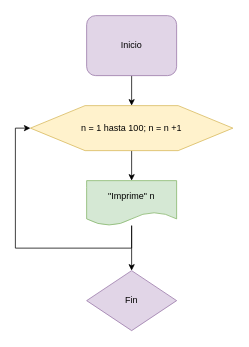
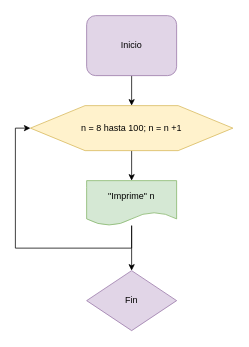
node "n = 1 hasta 100; n = n +1": label "n = 1 hasta 100; n = n +1" -> "n = 8 hasta 100; n = n +1"
